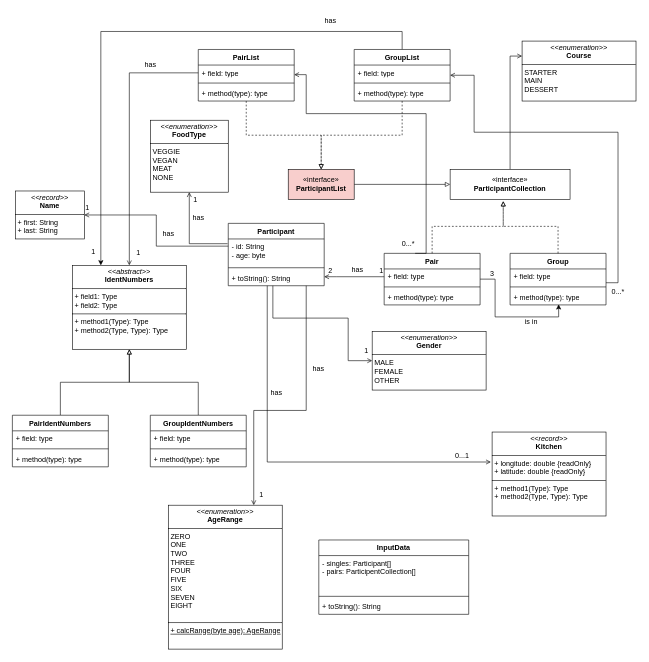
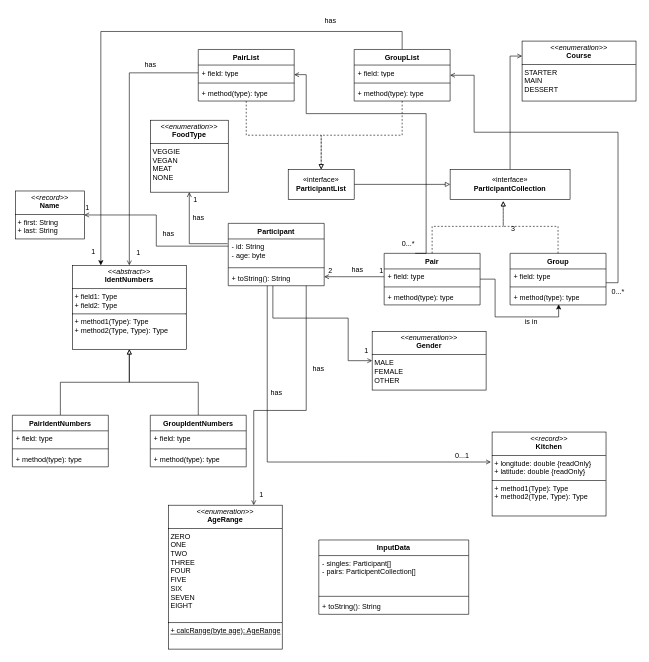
node "«interface» ParticipantList": fillcolor #f8cecc -> #ffffff
node "3": moved (492, 275) -> (513, 230)
